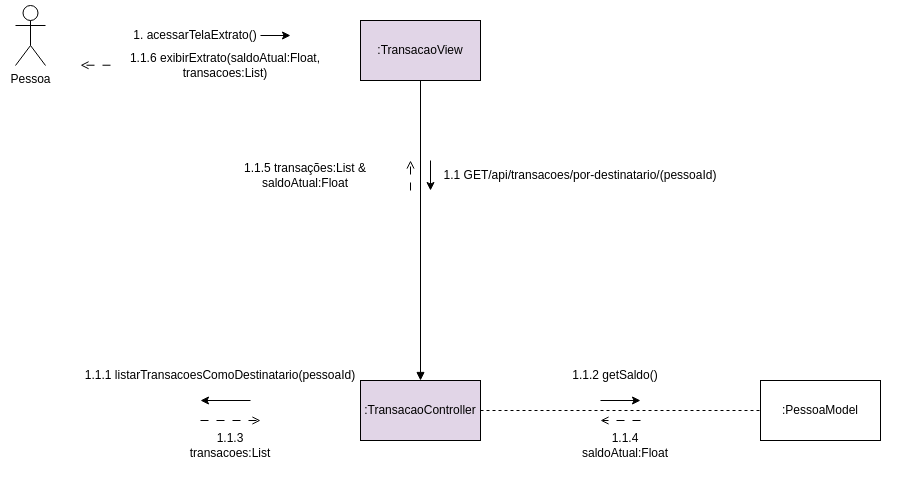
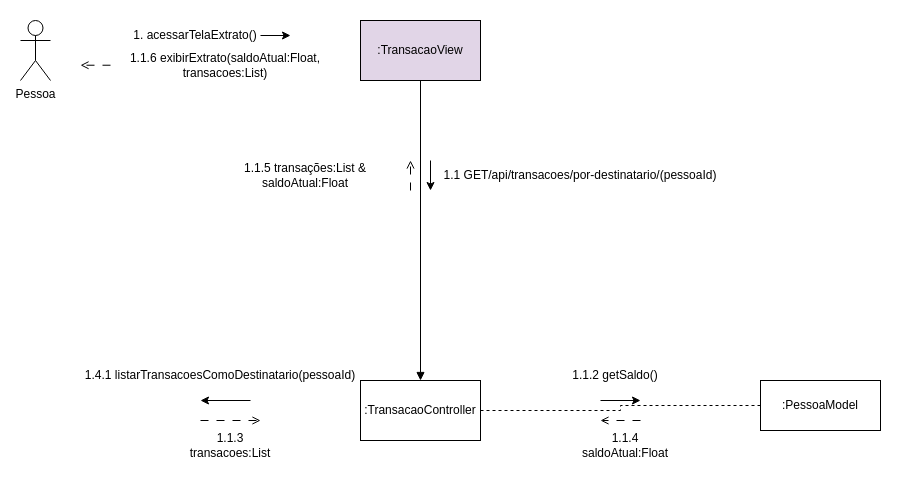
node "Pessoa": moved (31, 36) -> (36, 51)
node "1.1.1 listarTransacoesComoDestinatario(pessoaId)": label "1.1.1 listarTransacoesComoDestinatario(pessoaId)" -> "1.4.1 listarTransacoesComoDestinatario(pessoaId)"
node ":TransacaoController": fillcolor #e1d5e7 -> #ffffff
node ":PessoaModel": size 120x60 -> 120x50
